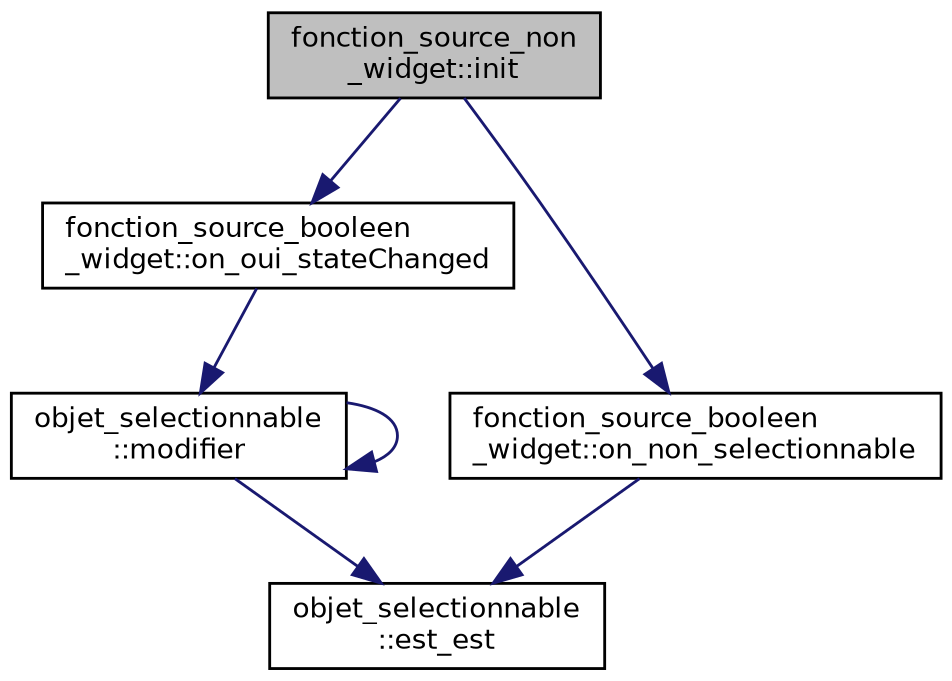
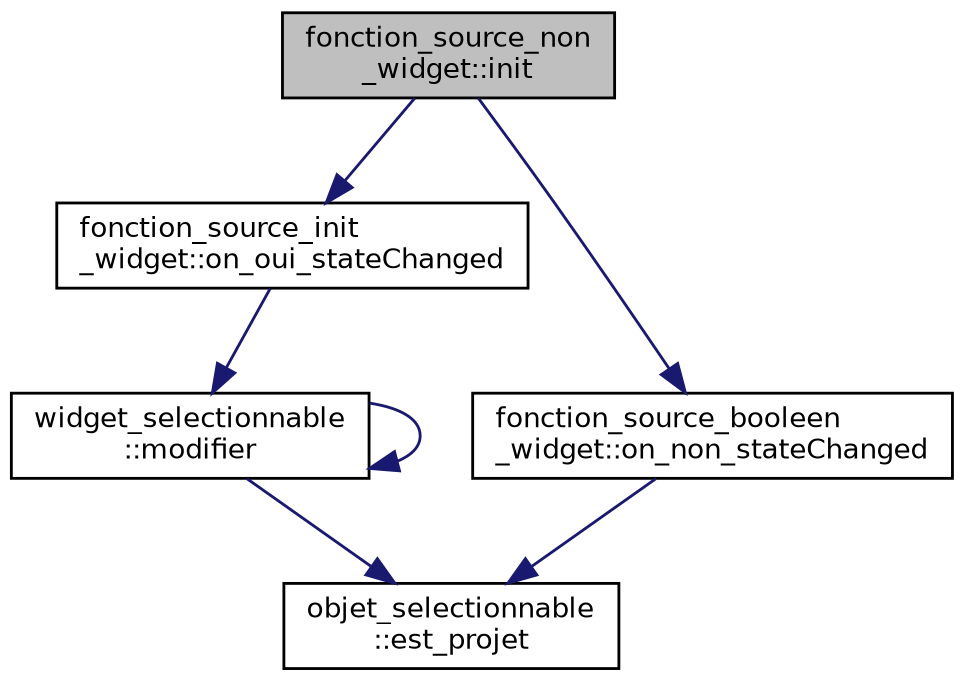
node "fonction_source_booleen _widget::on_oui_stateChanged": label "fonction_source_booleen _widget::on_oui_stateChanged" -> "fonction_source_init _widget::on_oui_stateChanged"
node "objet_selectionnable ::modifier": label "objet_selectionnable ::modifier" -> "widget_selectionnable ::modifier"
node "fonction_source_booleen _widget::on_non_selectionnable": label "fonction_source_booleen _widget::on_non_selectionnable" -> "fonction_source_booleen _widget::on_non_stateChanged"
node "objet_selectionnable ::est_est": label "objet_selectionnable ::est_est" -> "objet_selectionnable ::est_projet"
